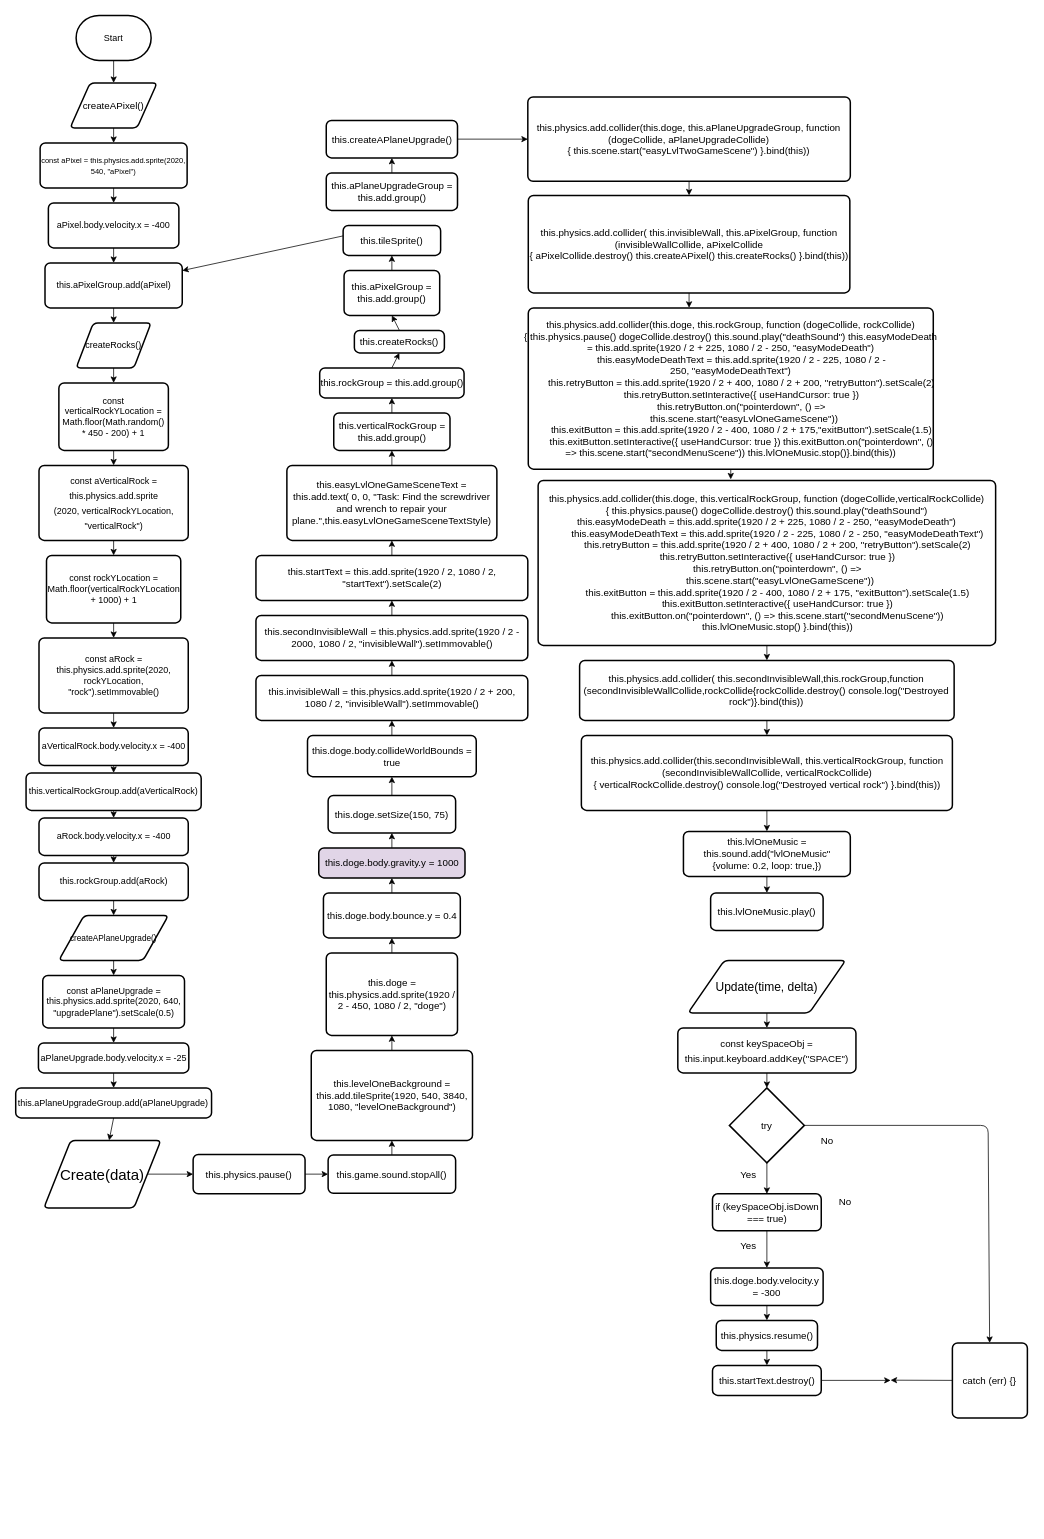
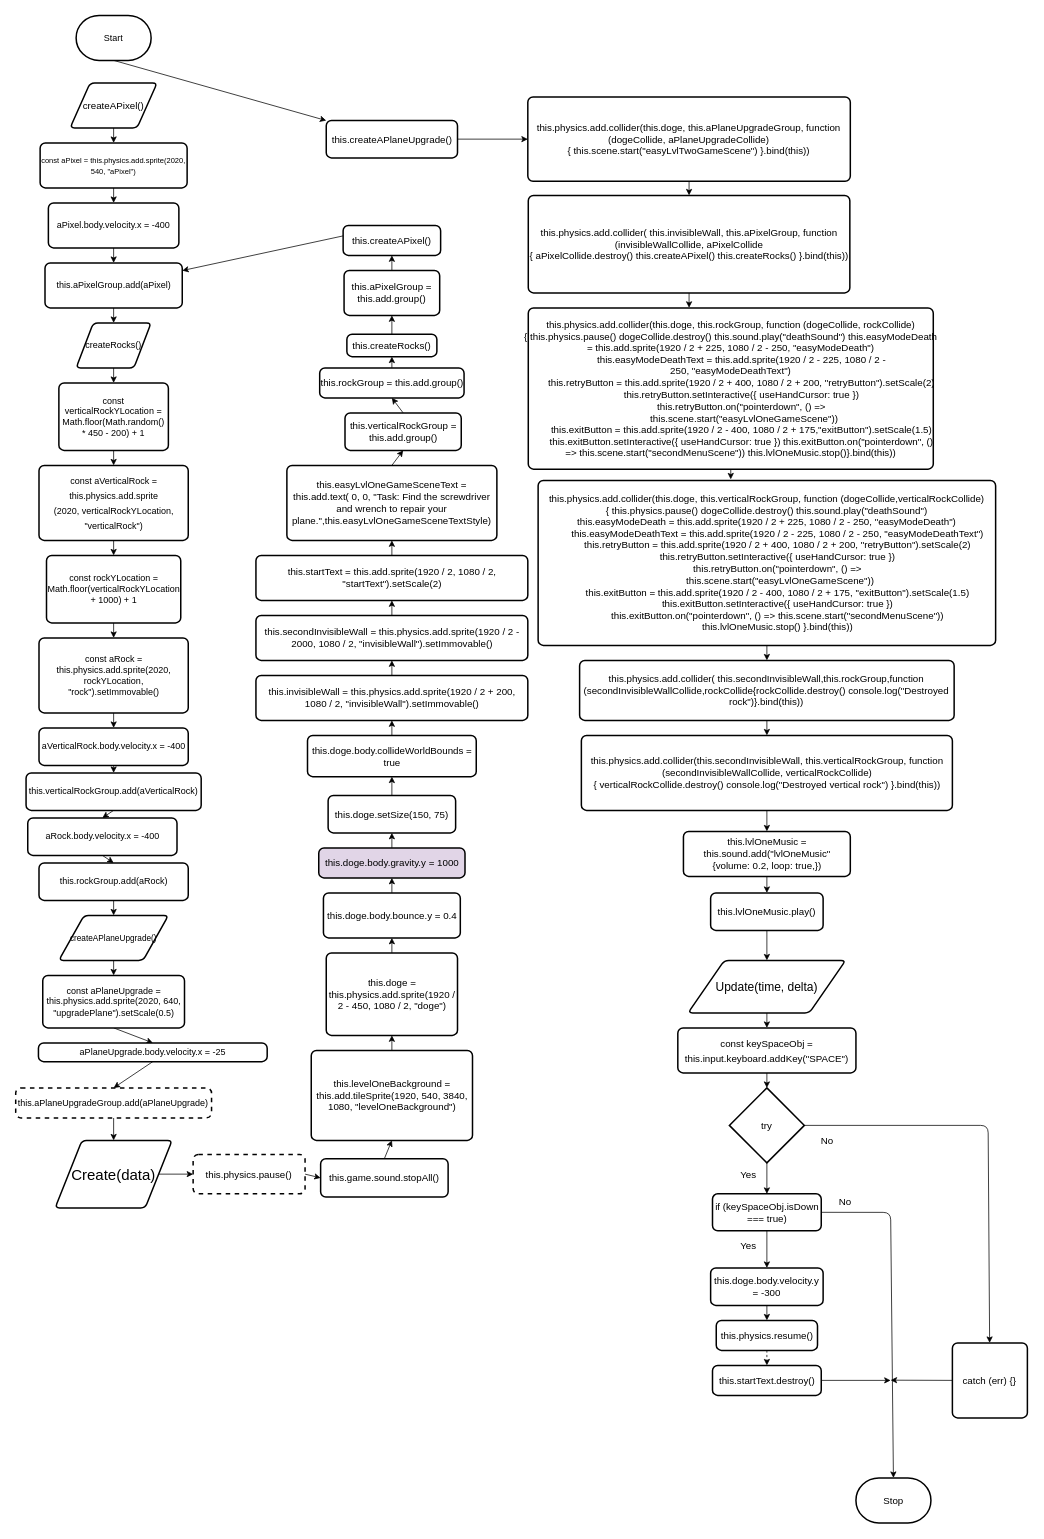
edge "Start" -> "createAPixel()": now "Start" -> "this.createAPlaneUpgrade()"
edge "this.aPlaneUpgradeGroup = this.add.group()" -> "this.createAPlaneUpgrade()": removed
node "this.aPlaneUpgradeGroup = this.add.group()": removed
node "this.tileSprite()": label "this.tileSprite()" -> "this.createAPixel()"
node "this.createRocks()": moved (399, 342) -> (392, 345)
node "this.verticalRockGroup = this.add.group()": moved (392, 432) -> (403, 432)
node "aRock.body.velocity.x = -400": moved (114, 837) -> (102, 837)
edge "this.lvlOneMusic.play()" -> "Update(time, delta)": added
node "aPlaneUpgrade.body.velocity.x = -25": size 150x30 -> 229x19
node "this.aPlaneUpgradeGroup.add(aPlaneUpgrade)": style solid -> dashed
node "Create(data)": moved (102, 1174) -> (114, 1174)
node "this.physics.pause()": style solid -> dashed
node "this.game.sound.stopAll()": moved (392, 1174) -> (384, 1178)
edge "if (keySpaceObj.isDown === true)" -> "Stop": added
edge "this.physics.resume()" -> "this.startText.destroy()": style solid -> dashed
node "Stop": added
